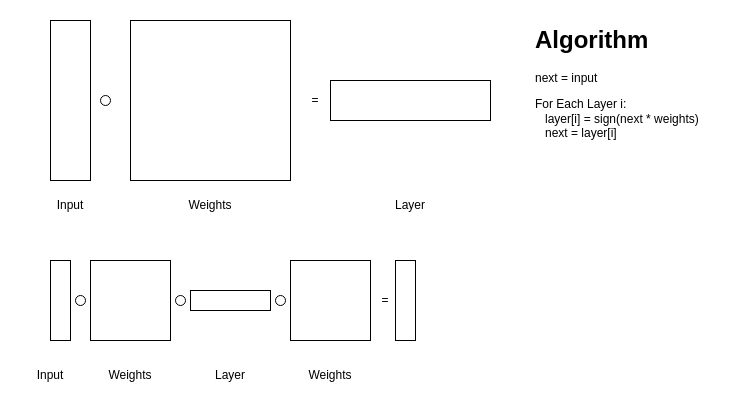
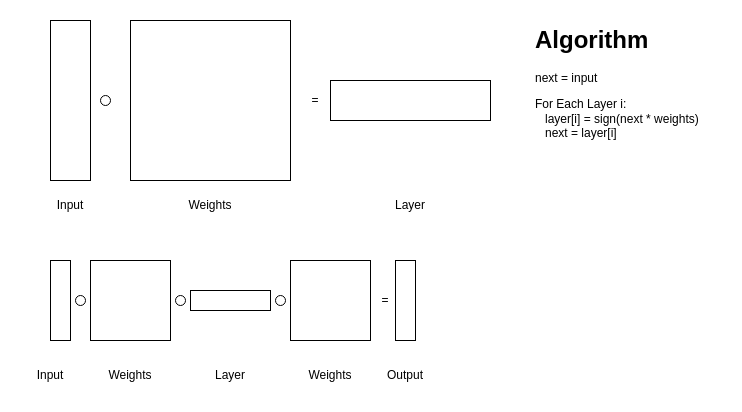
node "Output": added
